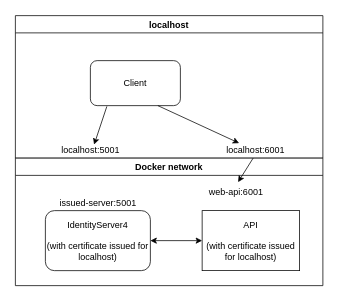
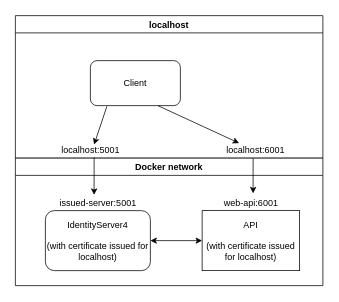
edge "localhost:5001" -> "issued-server:5001": added
node "web-api:6001": moved (236, 192) -> (251, 203)
